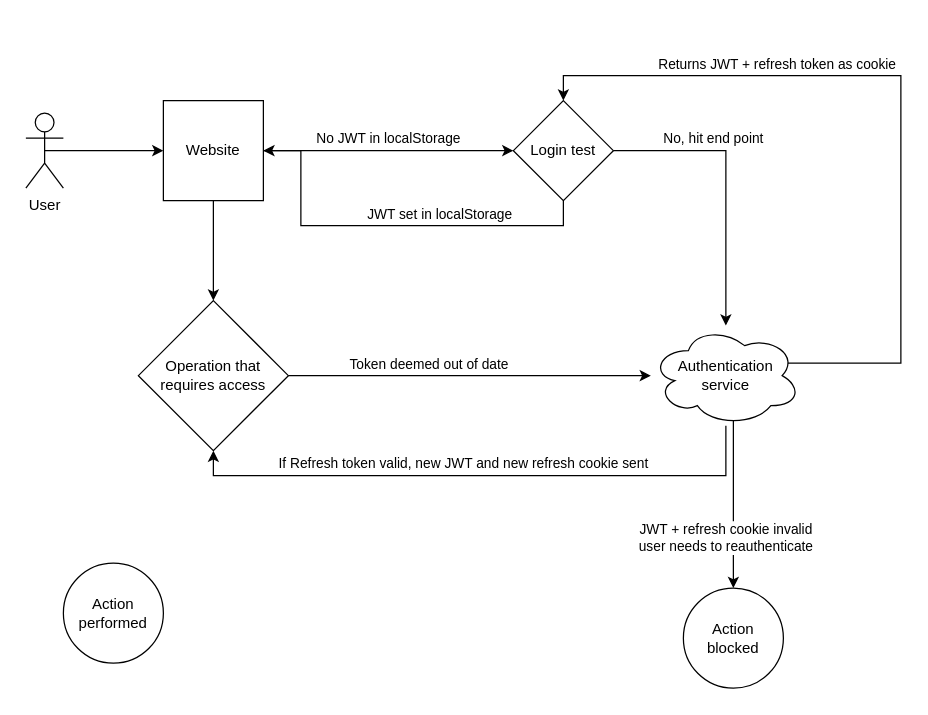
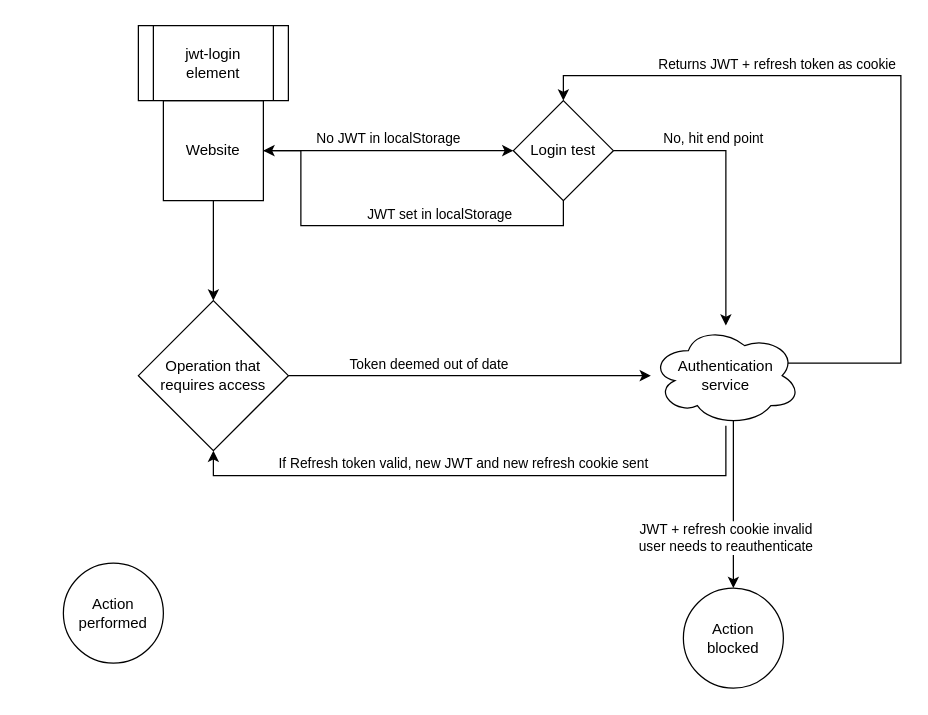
node "jwt-login element": added
node "User": removed
edge "User" -> "Website": removed
